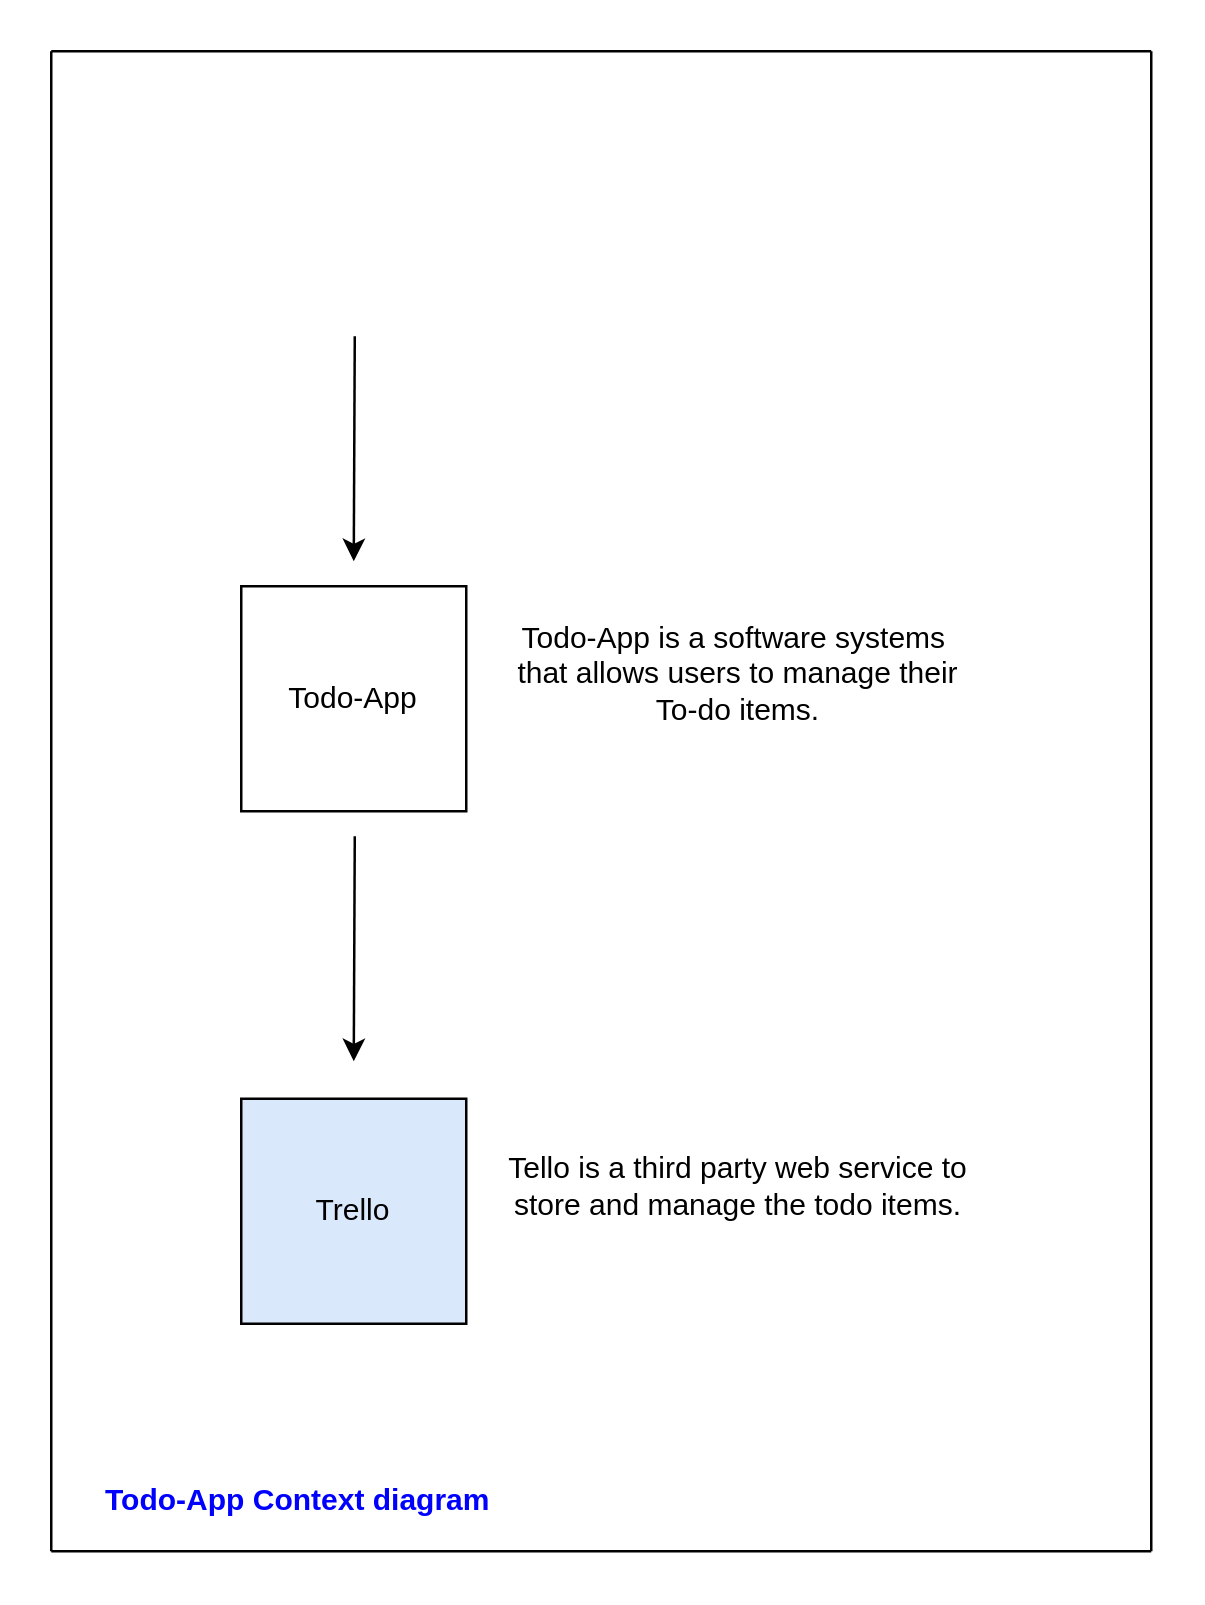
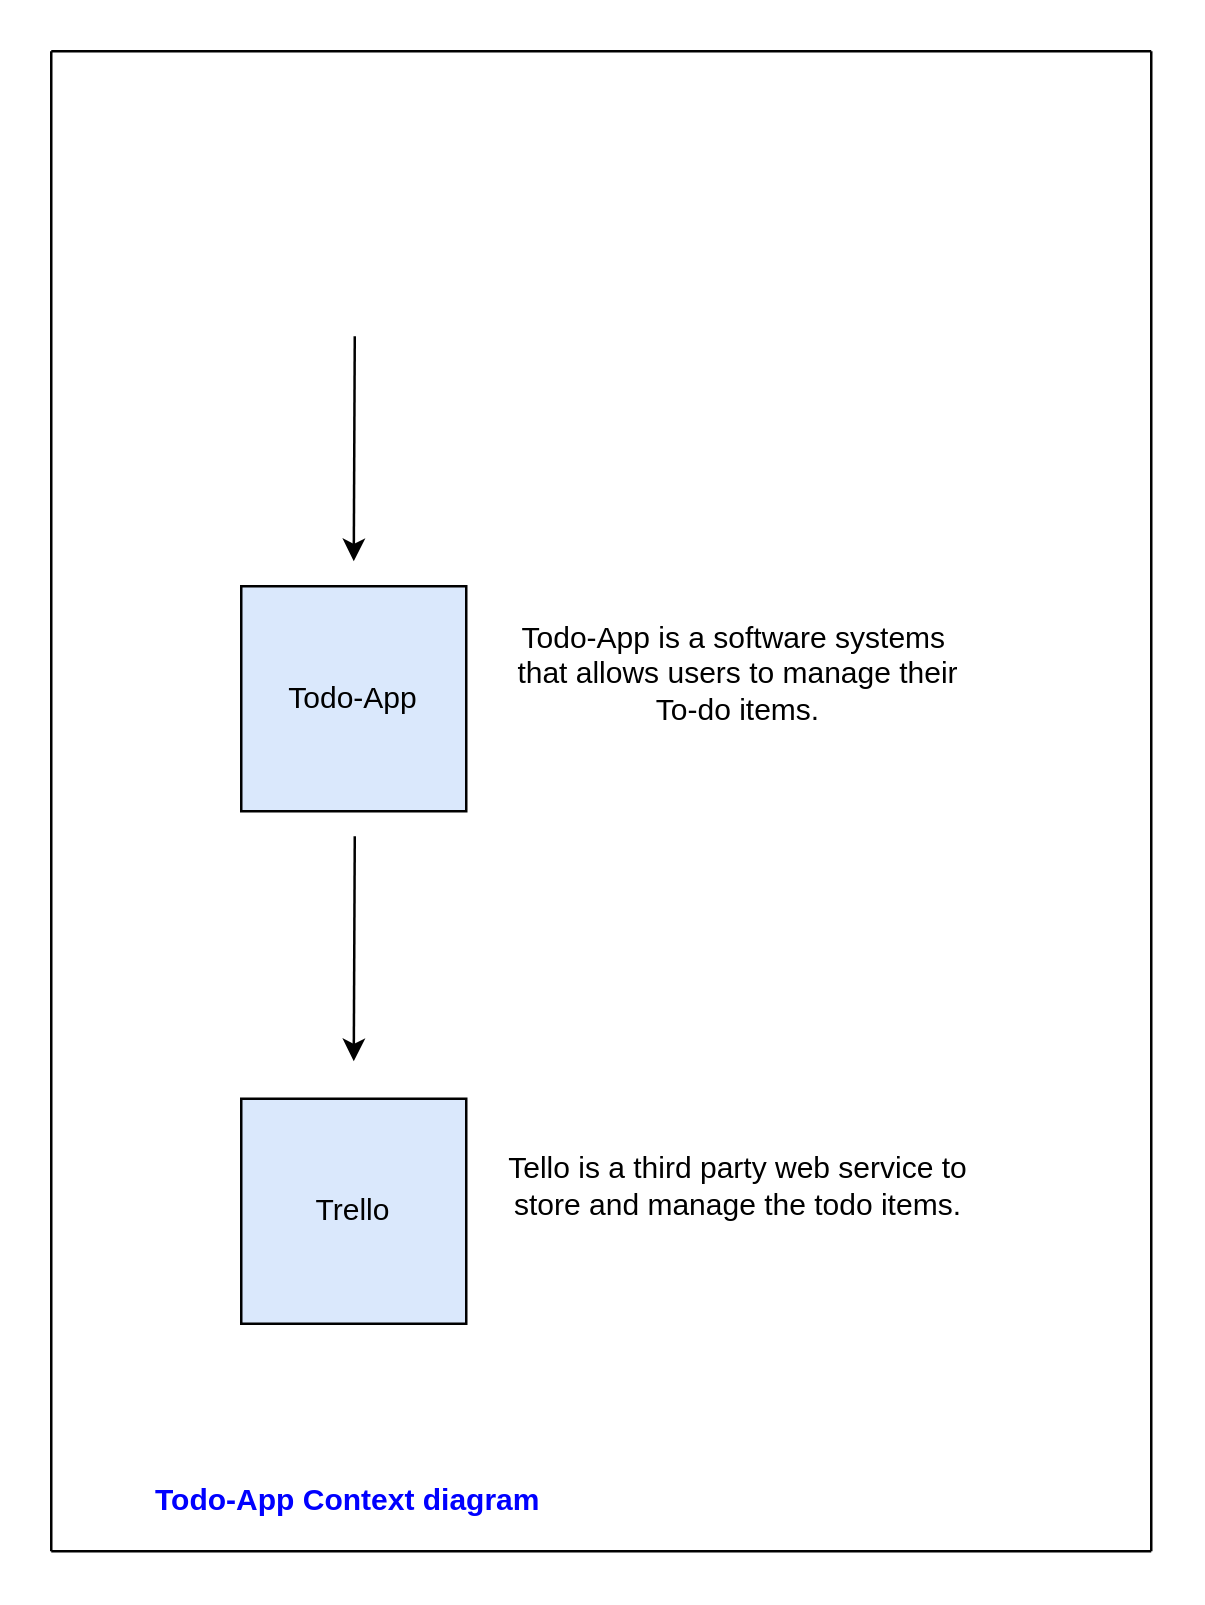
node "Todo-App": fillcolor #ffffff -> #dae8fc
node "Todo-App Context diagram": moved (476, 1501) -> (526, 1501)
